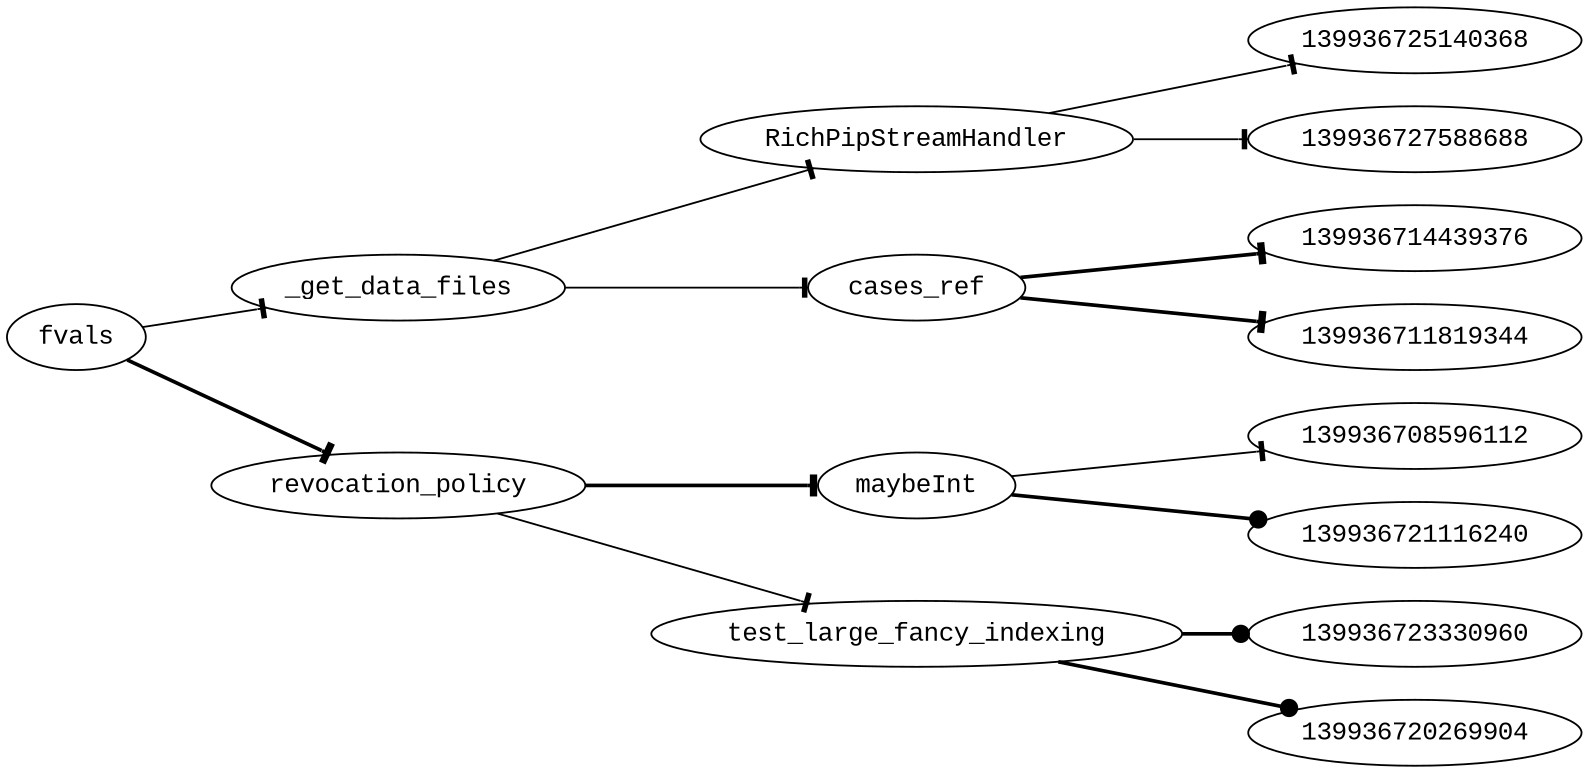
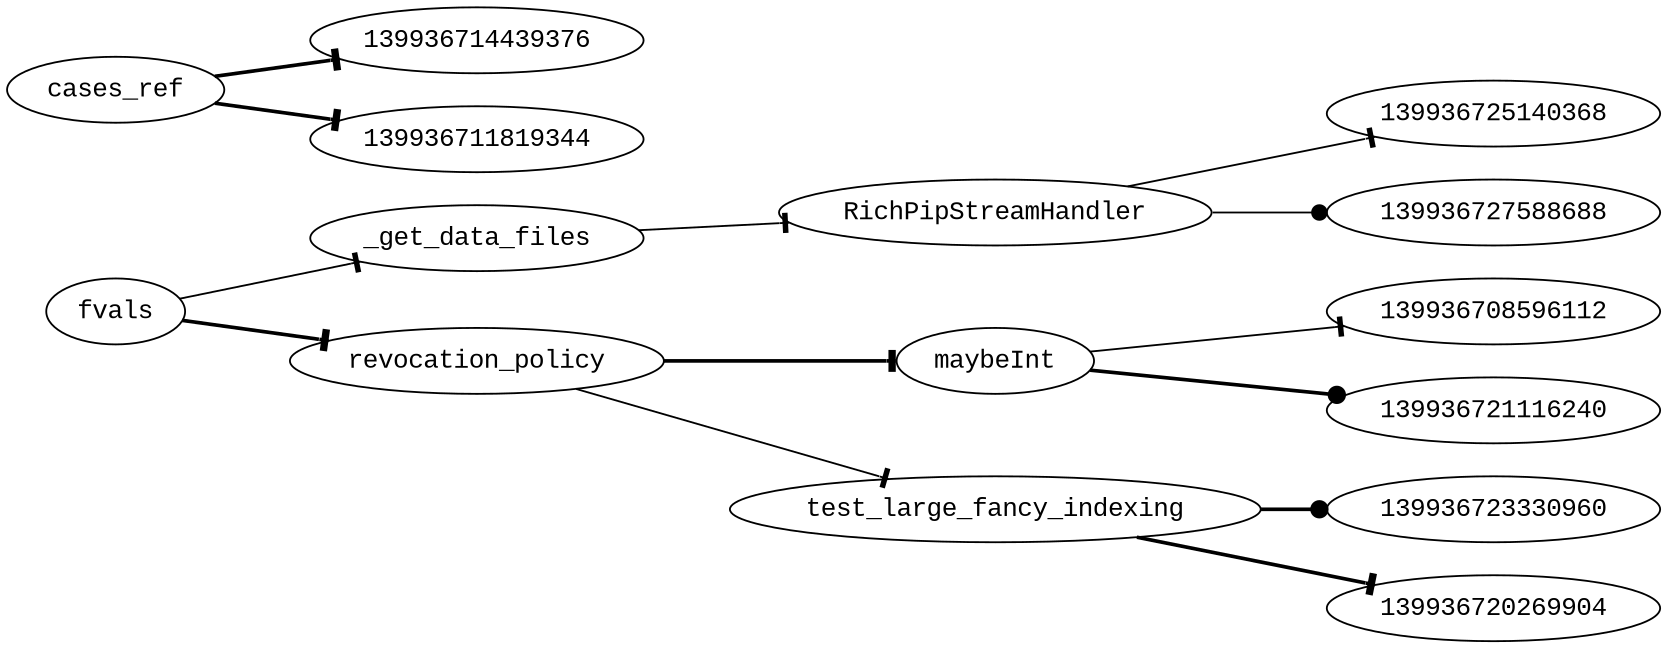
edge "RichPipStreamHandler" -> "139936727588688": arrowhead tee -> dot
edge "_get_data_files" -> "cases_ref": removed
edge "test_large_fancy_indexing" -> "139936720269904": arrowhead dot -> tee
